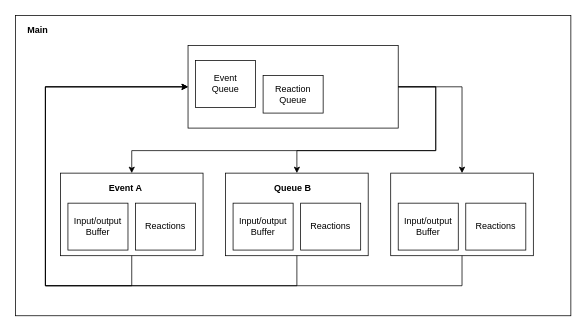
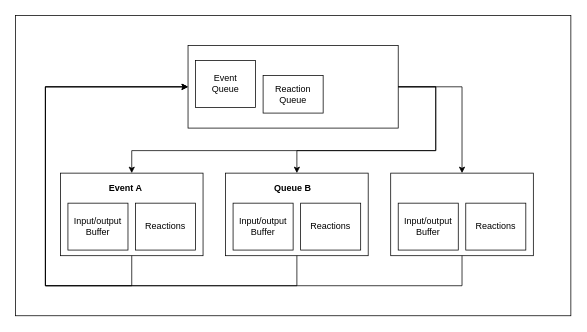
node "Main": removed
